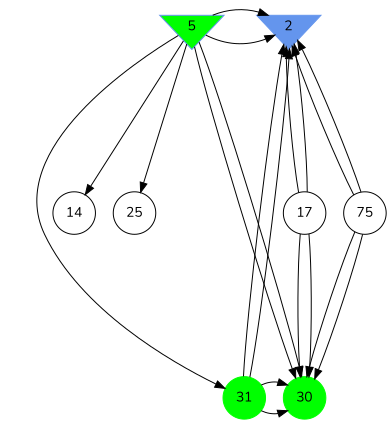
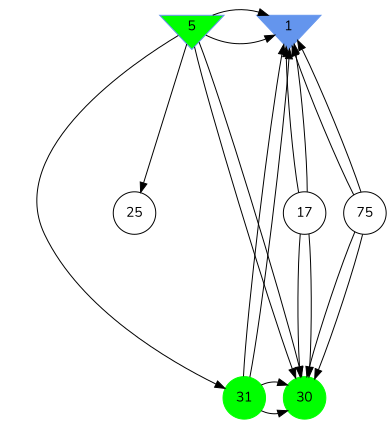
node "2": label "2" -> "1"
node "14": removed
